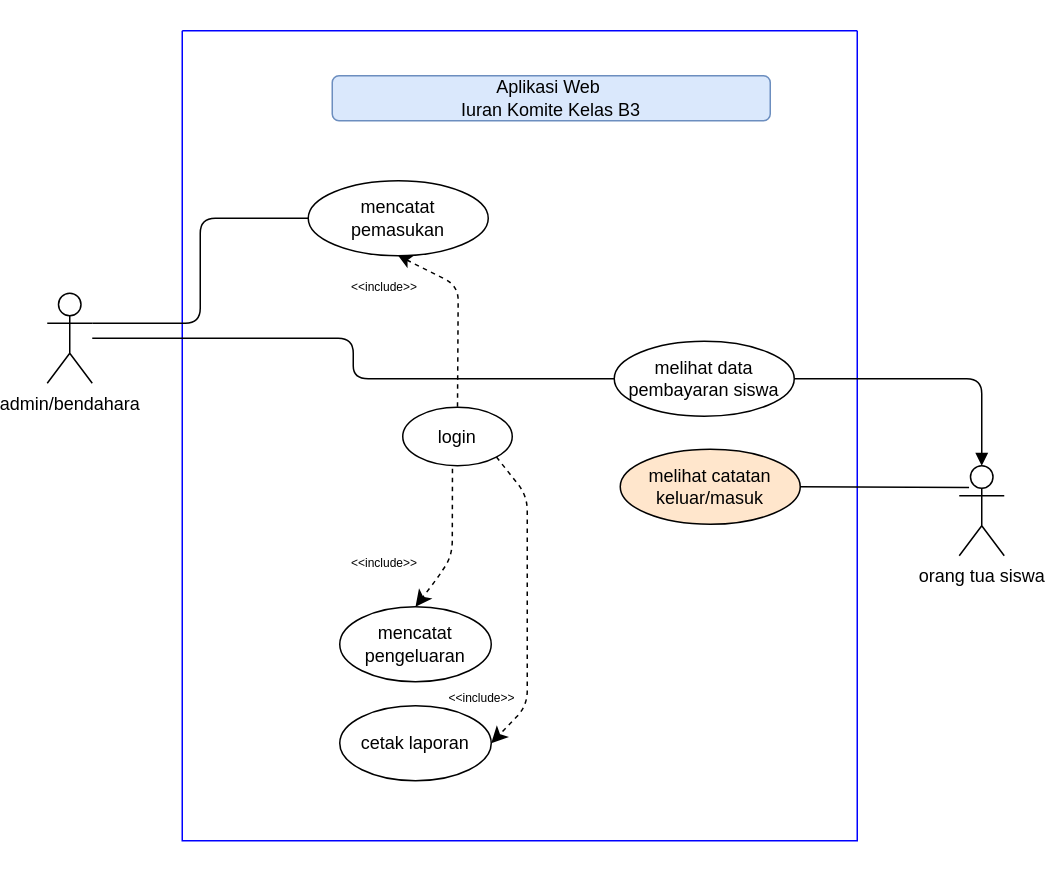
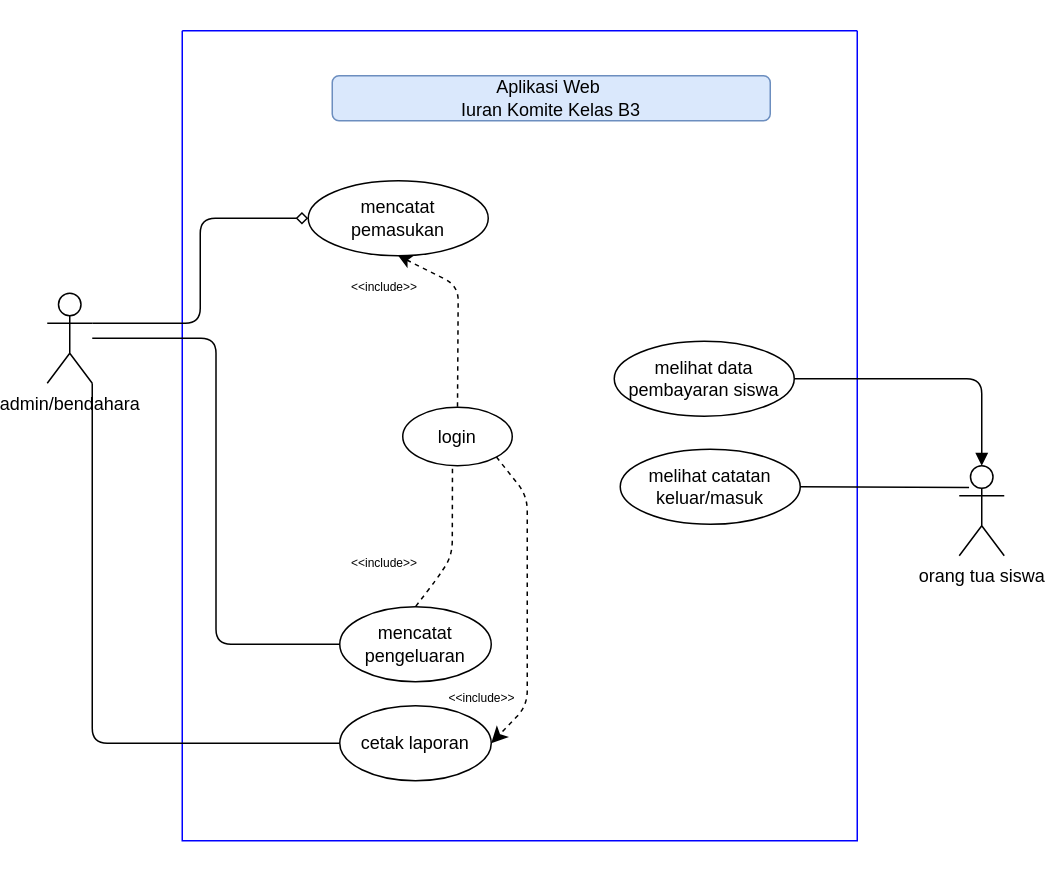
edge "mencatat pemasukan" -- "admin/bendahara": arrowhead none -> diamond
edge "admin/bendahara" -- "melihat data pembayaran siswa": now "admin/bendahara" -- "mencatat pengeluaran"
node "melihat catatan keluar/masuk": fillcolor #ffe6cc -> #ffffff
edge "login" -> "mencatat pengeluaran": arrowhead classic -> none
edge "admin/bendahara" -- "cetak laporan": added
